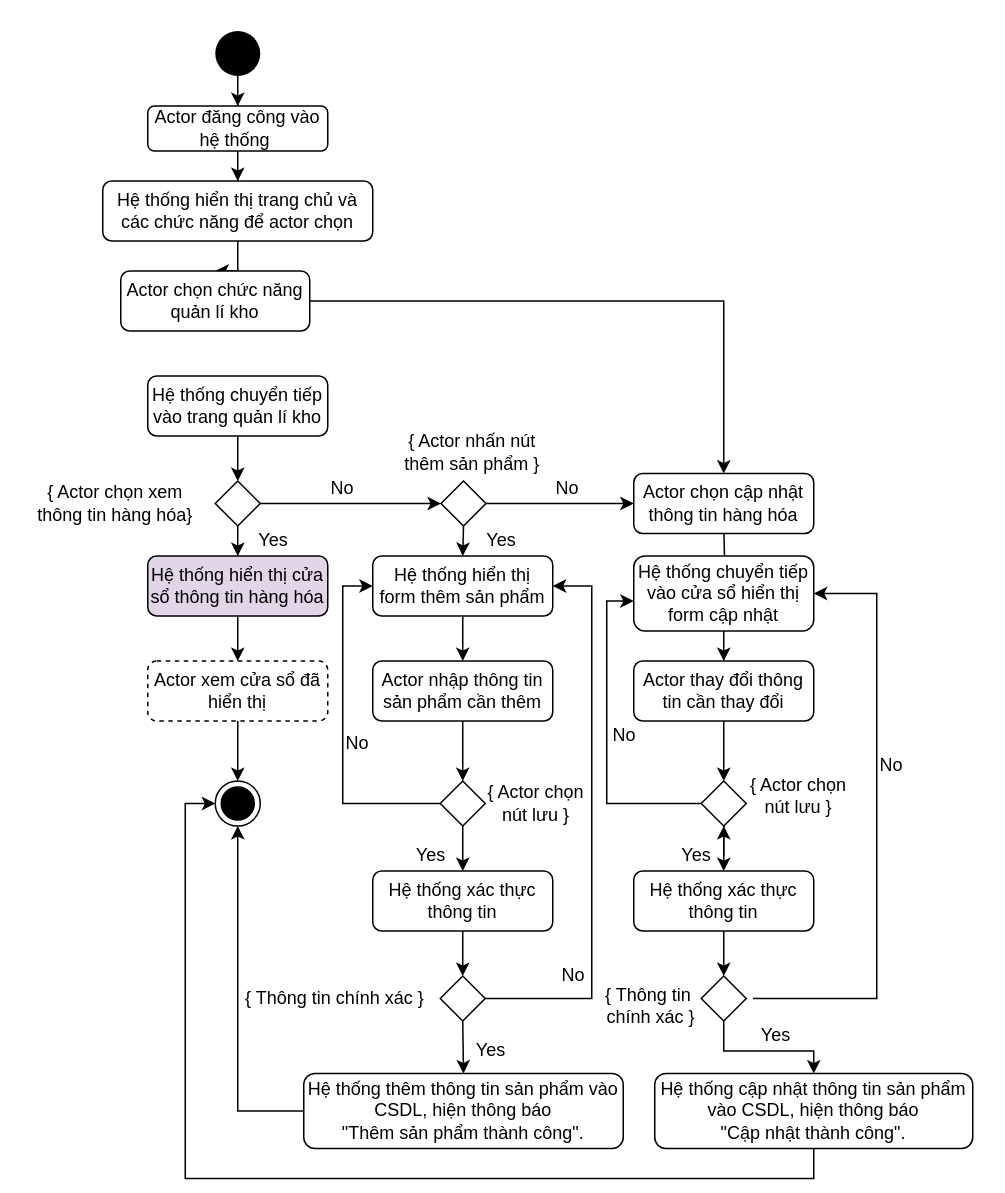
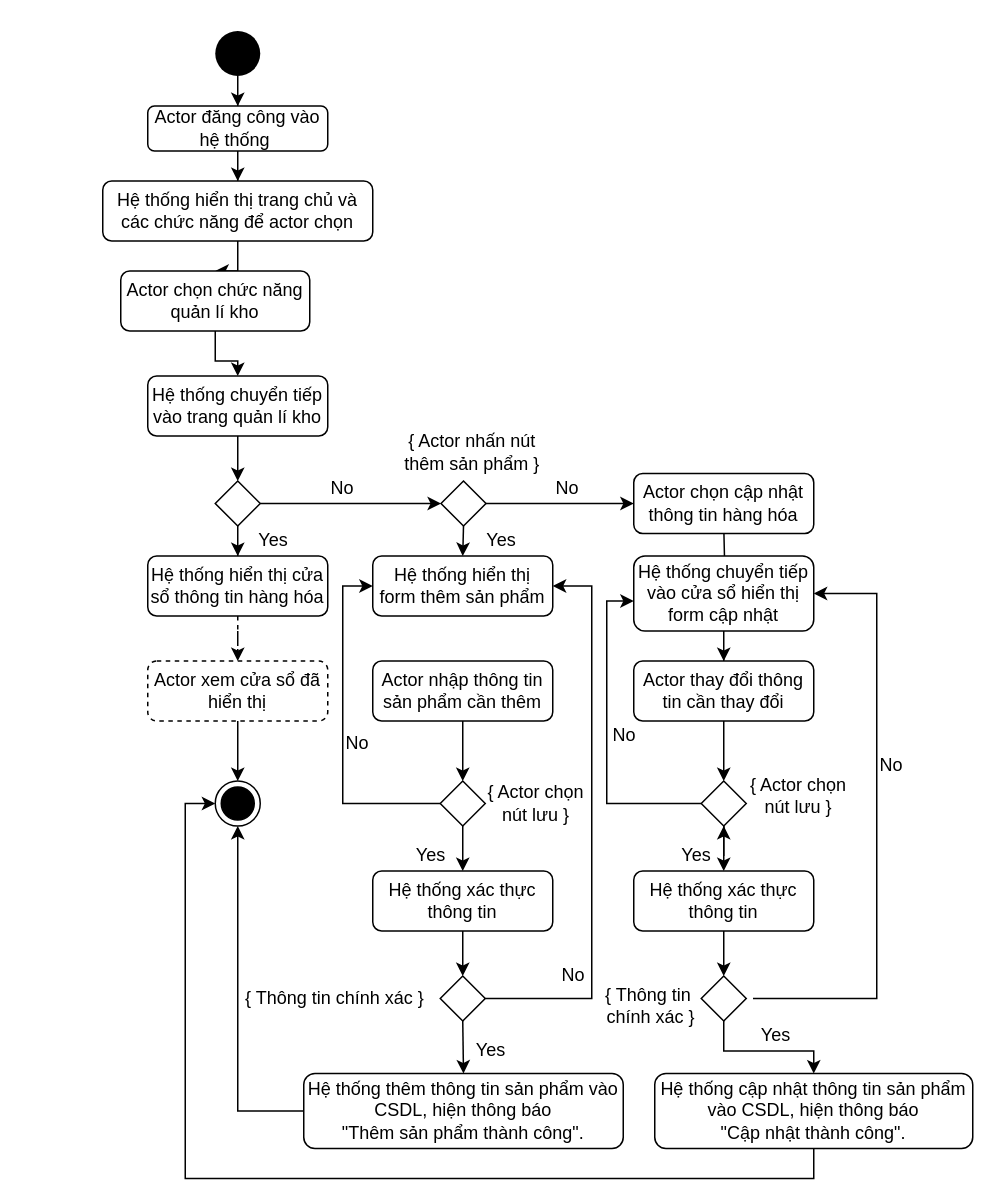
edge "Actor chọn chức năng quản lí kho" -> "Actor chọn cập nhật thông tin hàng hóa": now "Actor chọn chức năng quản lí kho" -> "Hệ thống chuyển tiếp vào trang quản lí kho"
node "{ Actor chọn xem thông tin hàng hóa}": removed
node "Hệ thống hiển thị cửa sổ thông tin hàng hóa": fillcolor #e1d5e7 -> #ffffff
edge "Hệ thống hiển thị cửa sổ thông tin hàng hóa" -> "Actor xem cửa sổ đã hiển thị": style solid -> dashed
edge "Hệ thống hiển thị form thêm sản phẩm" -> "Actor nhập thông tin sản phẩm cần thêm": removed
